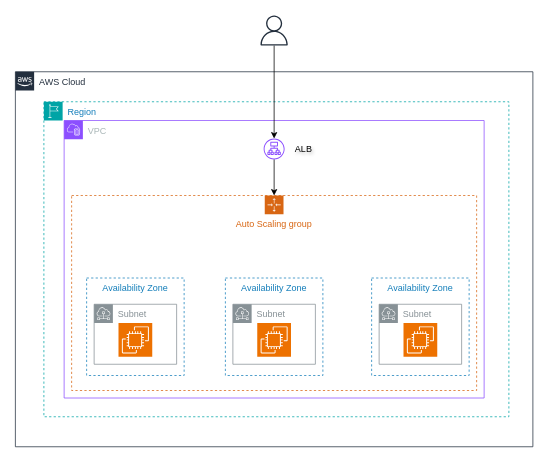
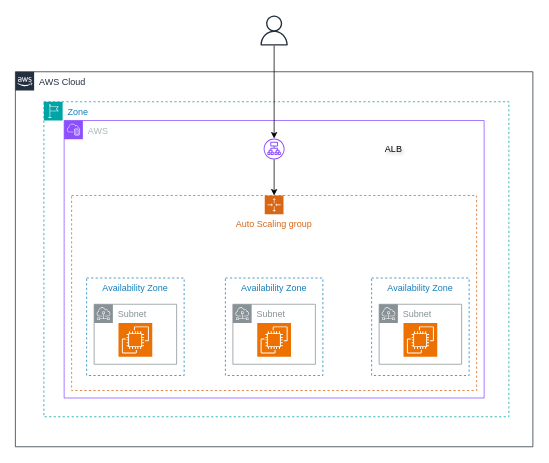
node "Region": label "Region" -> "Zone"
node "VPC": label "VPC" -> "AWS"
node "ALB": moved (303, 149) -> (393, 149)
